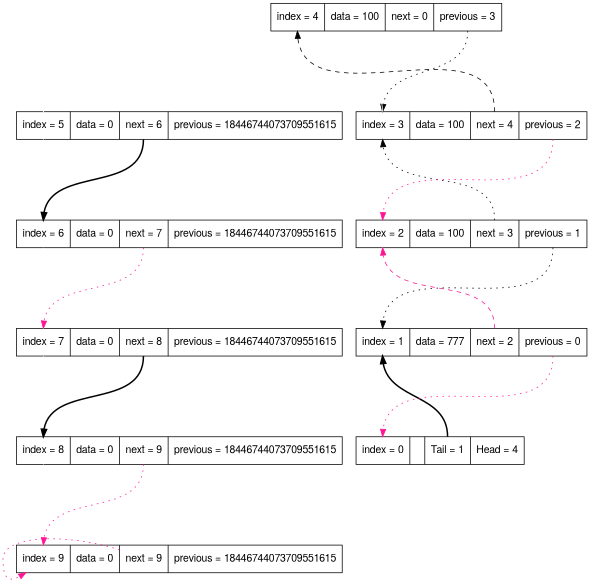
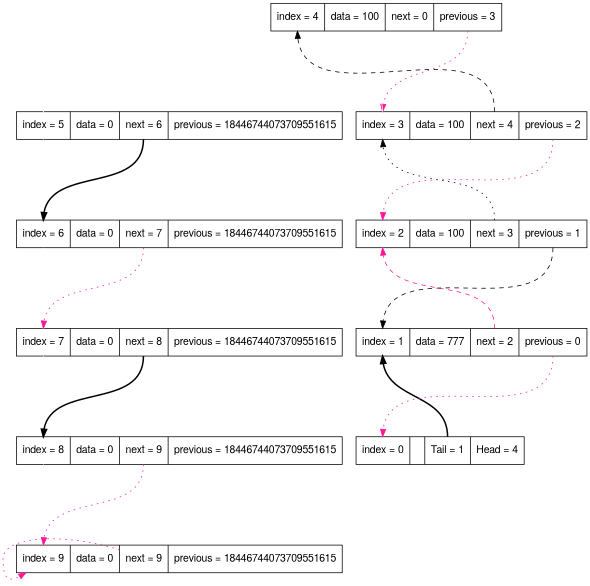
edge "index = 4" -> "index = 3": color black -> deeppink
edge "index = 2" -> "index = 1": style dotted -> dashed
